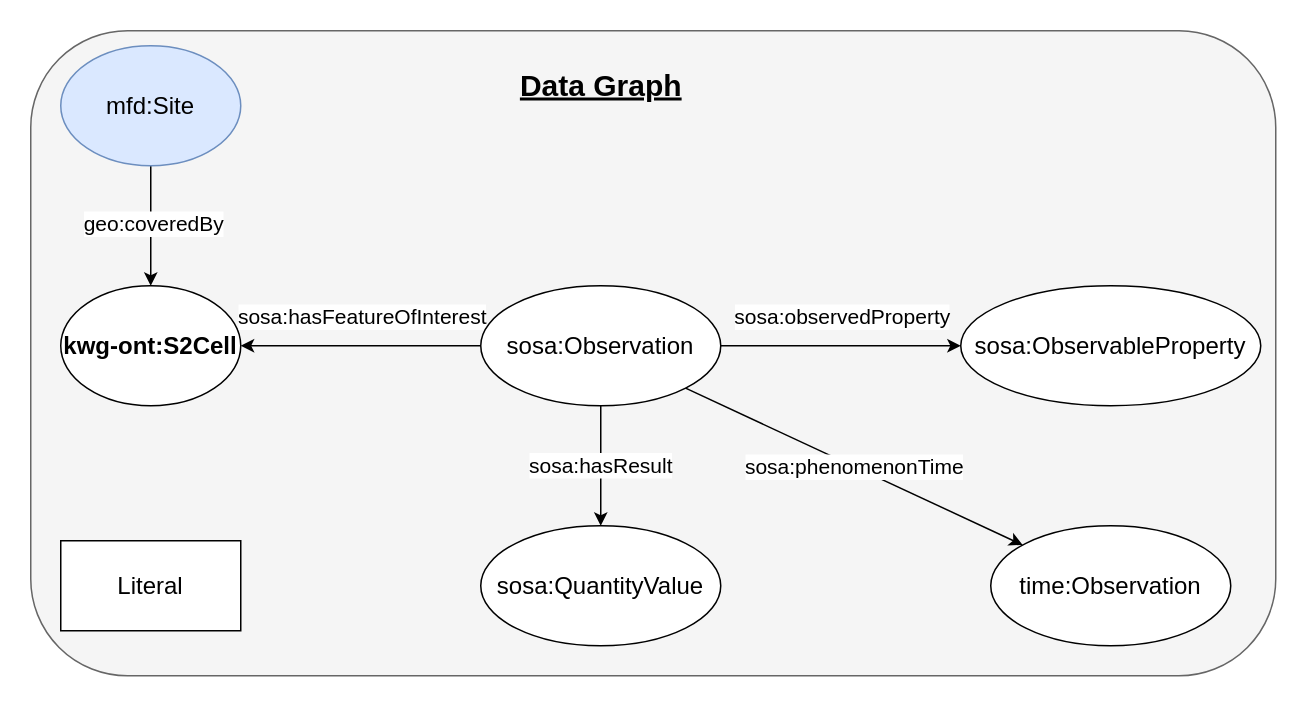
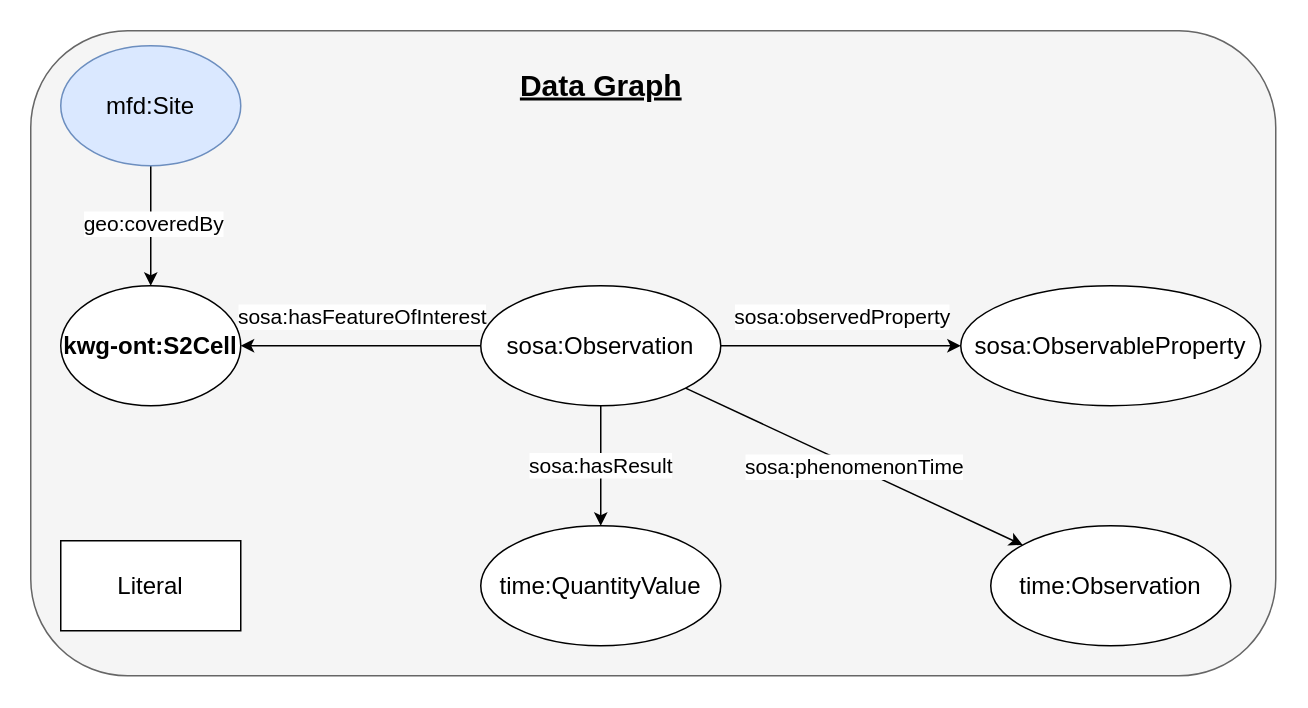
node "sosa:QuantityValue": label "sosa:QuantityValue" -> "time:QuantityValue"
